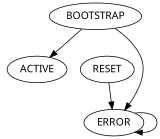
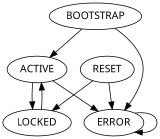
edge "ACTIVE" -> "ERROR": added
node "LOCKED": added
